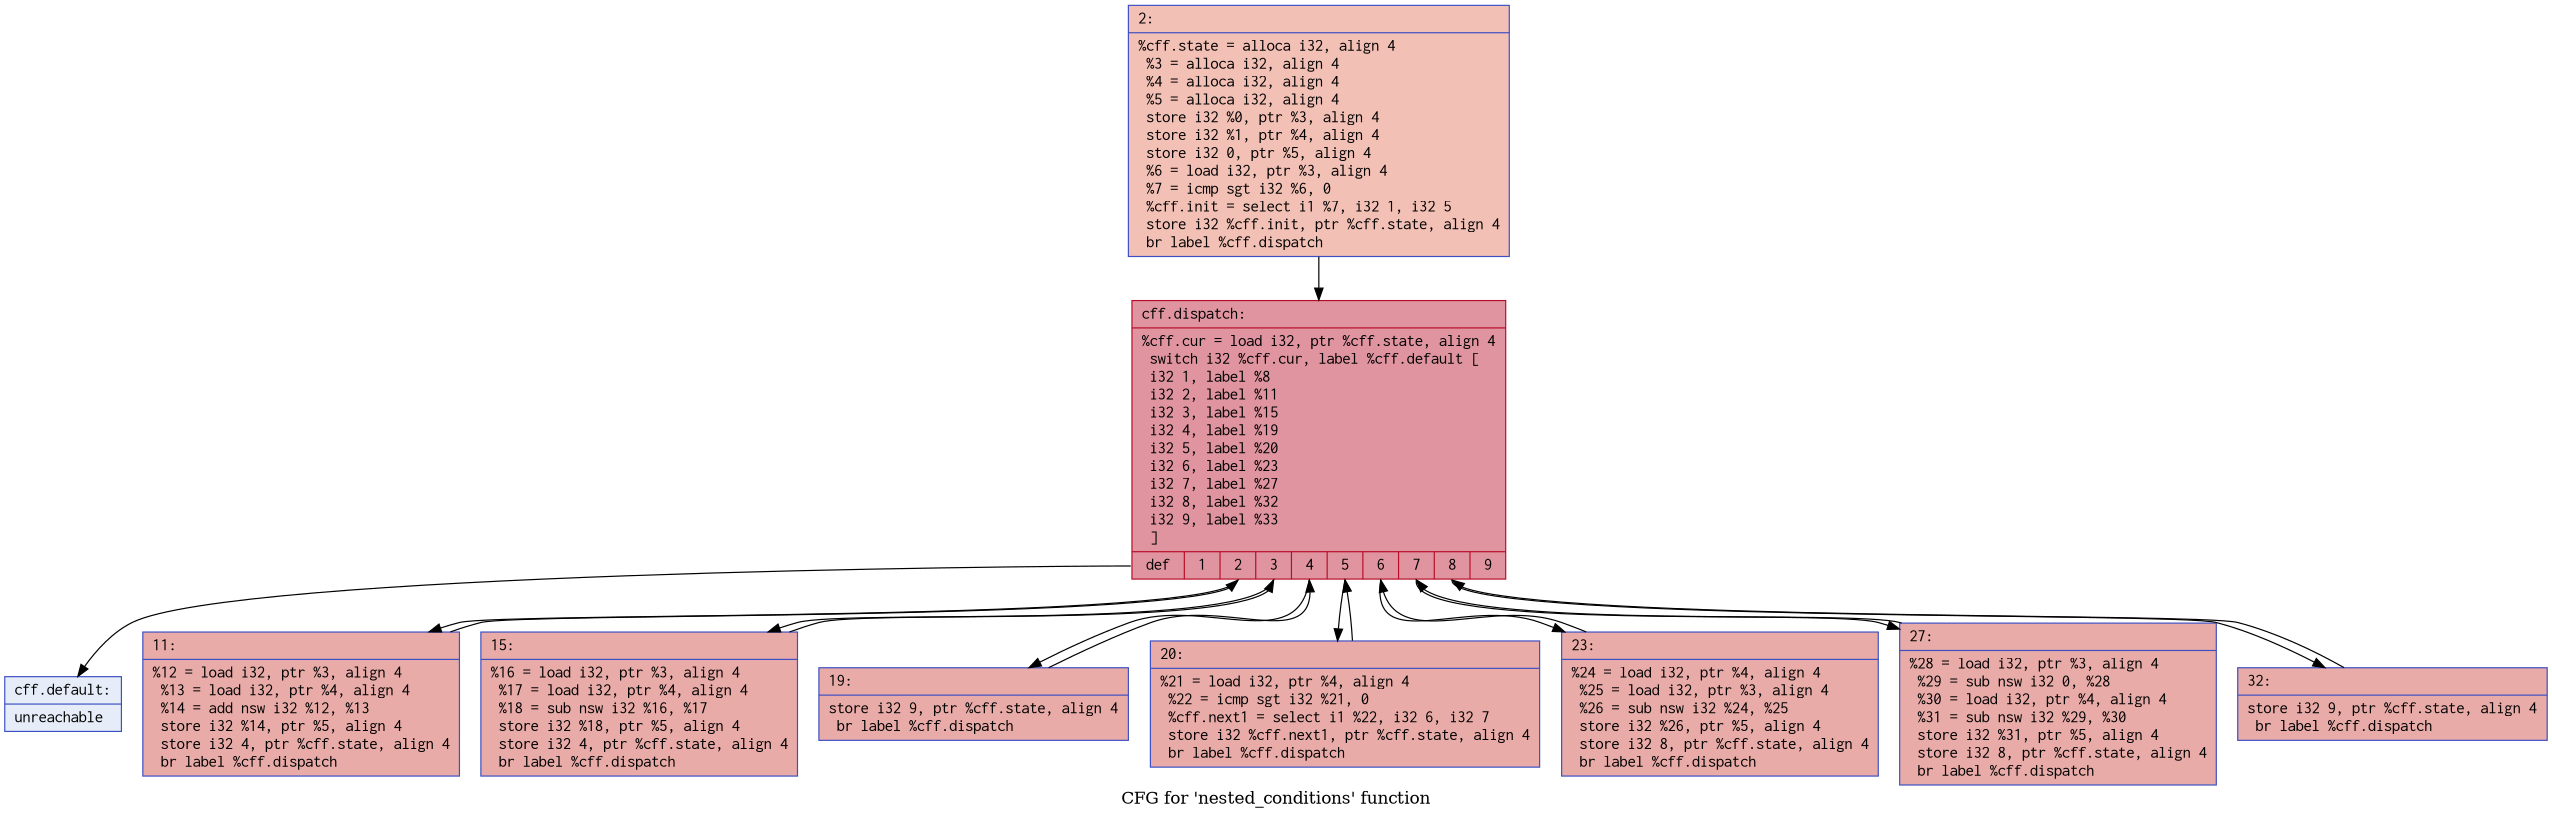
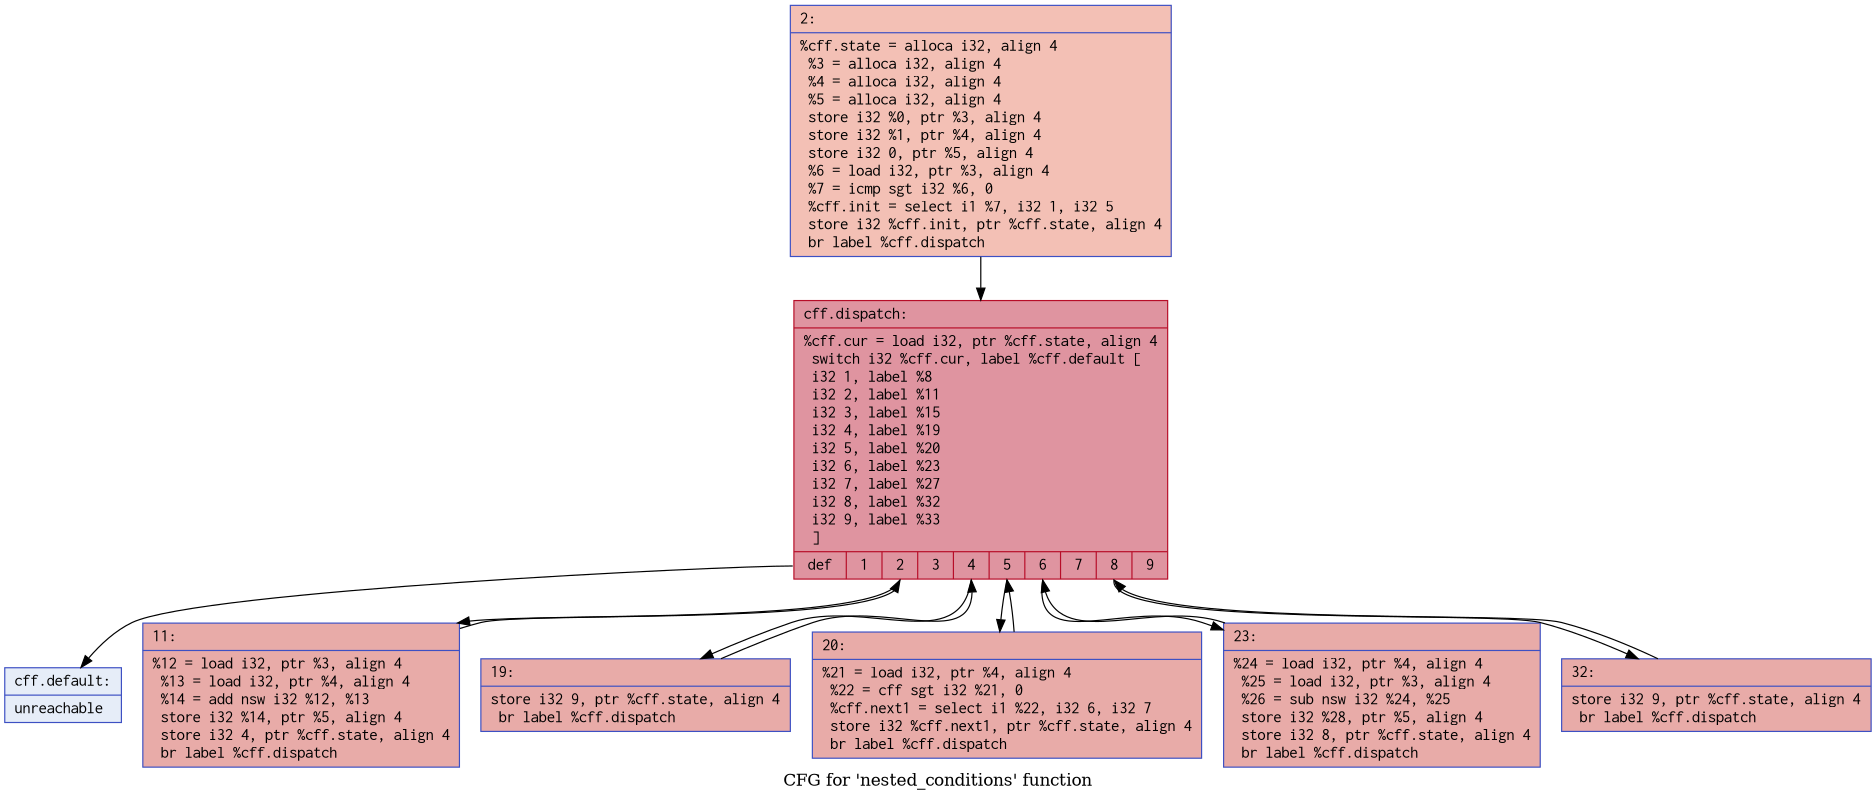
node "20:": text "%22 = icmp sgt i32 %21, 0" -> "%22 = cff sgt i32 %21, 0"
node "15:": removed
node "27:": removed
node "23:": text "store i32 %26, ptr %5, align 4" -> "store i32 %28, ptr %5, align 4"
